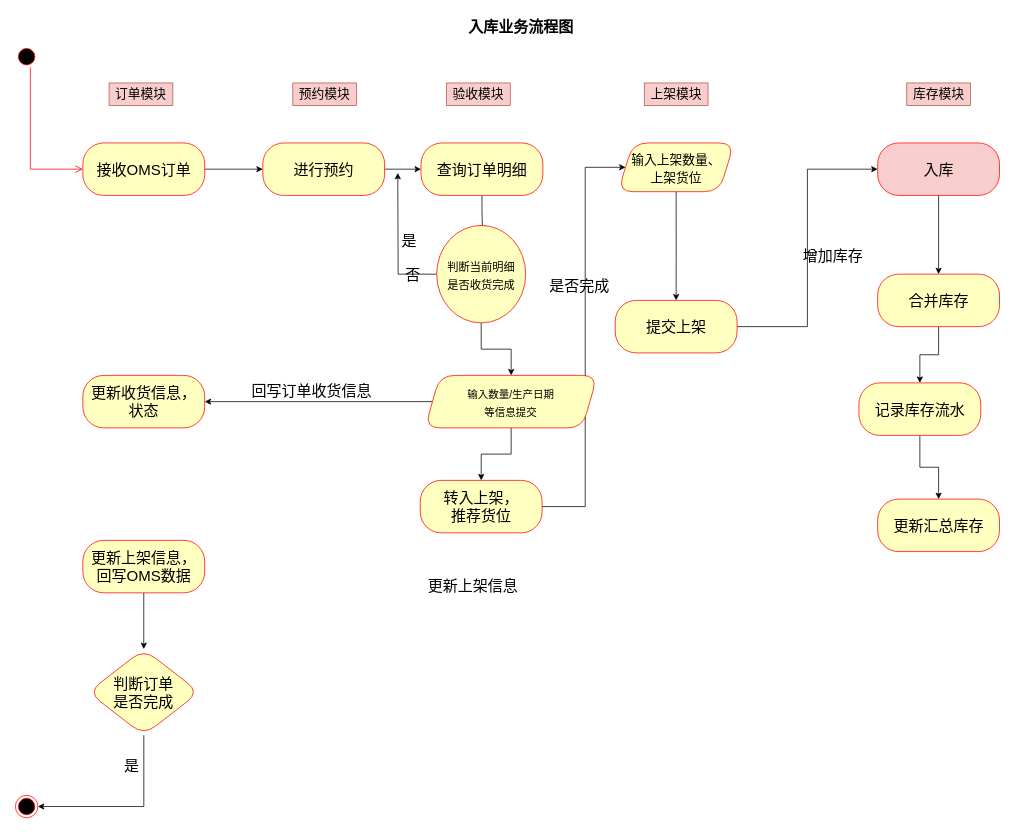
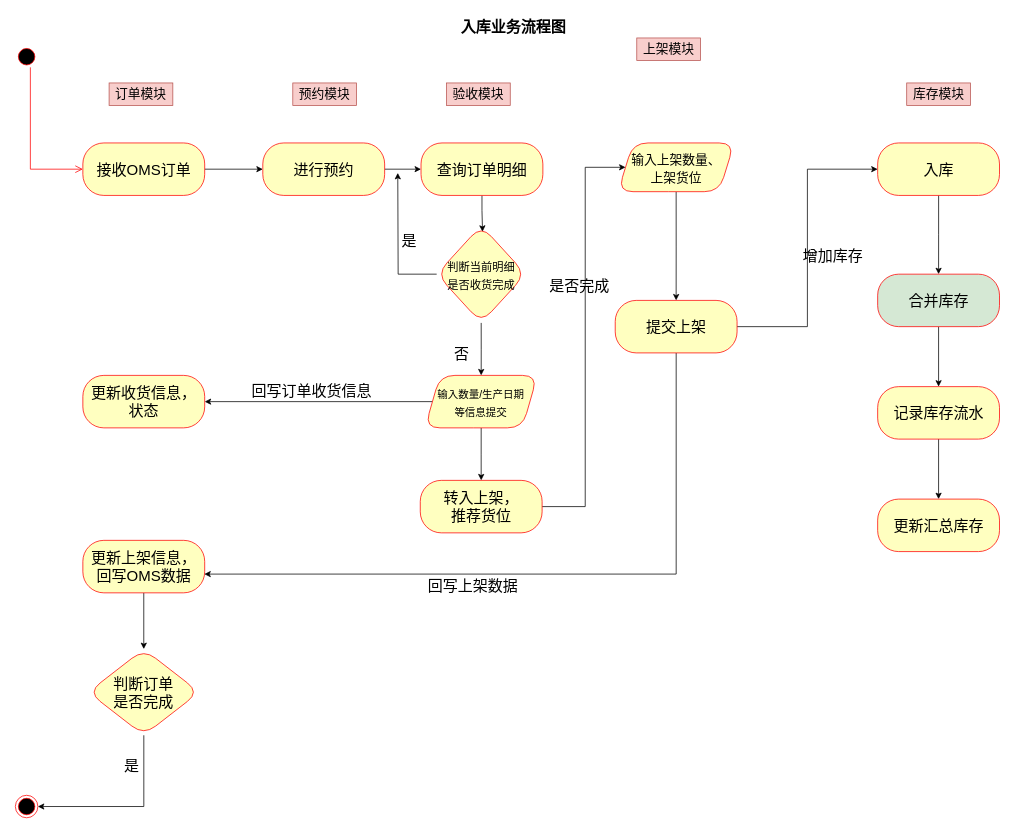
node "入库业务流程图": moved (521, 27) -> (514, 27)
node "上架模块": moved (676, 94) -> (669, 49)
node "入库": fillcolor #f8cecc -> #ffffc0
node "否": moved (413, 274) -> (462, 353)
node "判断当前明细 是否收货完成": shape ellipse -> diamond
node "合并库存": fillcolor #ffffc0 -> #d5e8d4
node "输入数量/生产日期 等信息提交": size 173x53 -> 113x53
node "记录库存流水": moved (920, 409) -> (939, 413)
edge "提交上架" -> "更新上架信息， 回写OMS数据": added
node "更新上架信息": label "更新上架信息" -> "回写上架数据"
